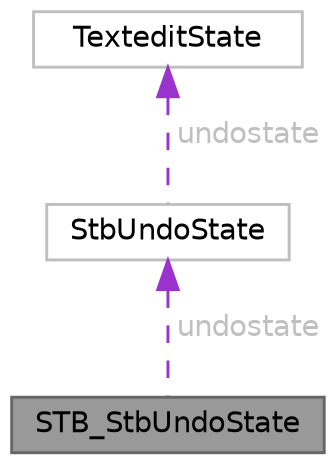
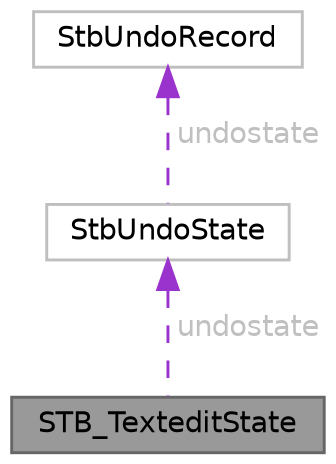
node "TexteditState": label "TexteditState" -> "StbUndoRecord"
node "STB_StbUndoState": label "STB_StbUndoState" -> "STB_TexteditState"
